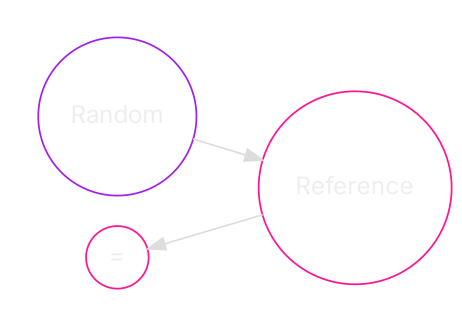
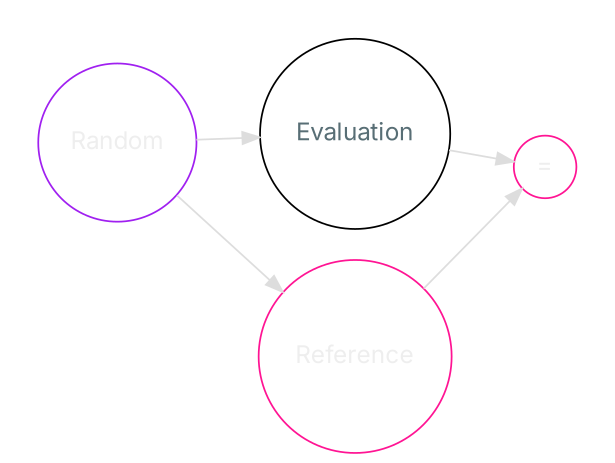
node "Evaluation": added
